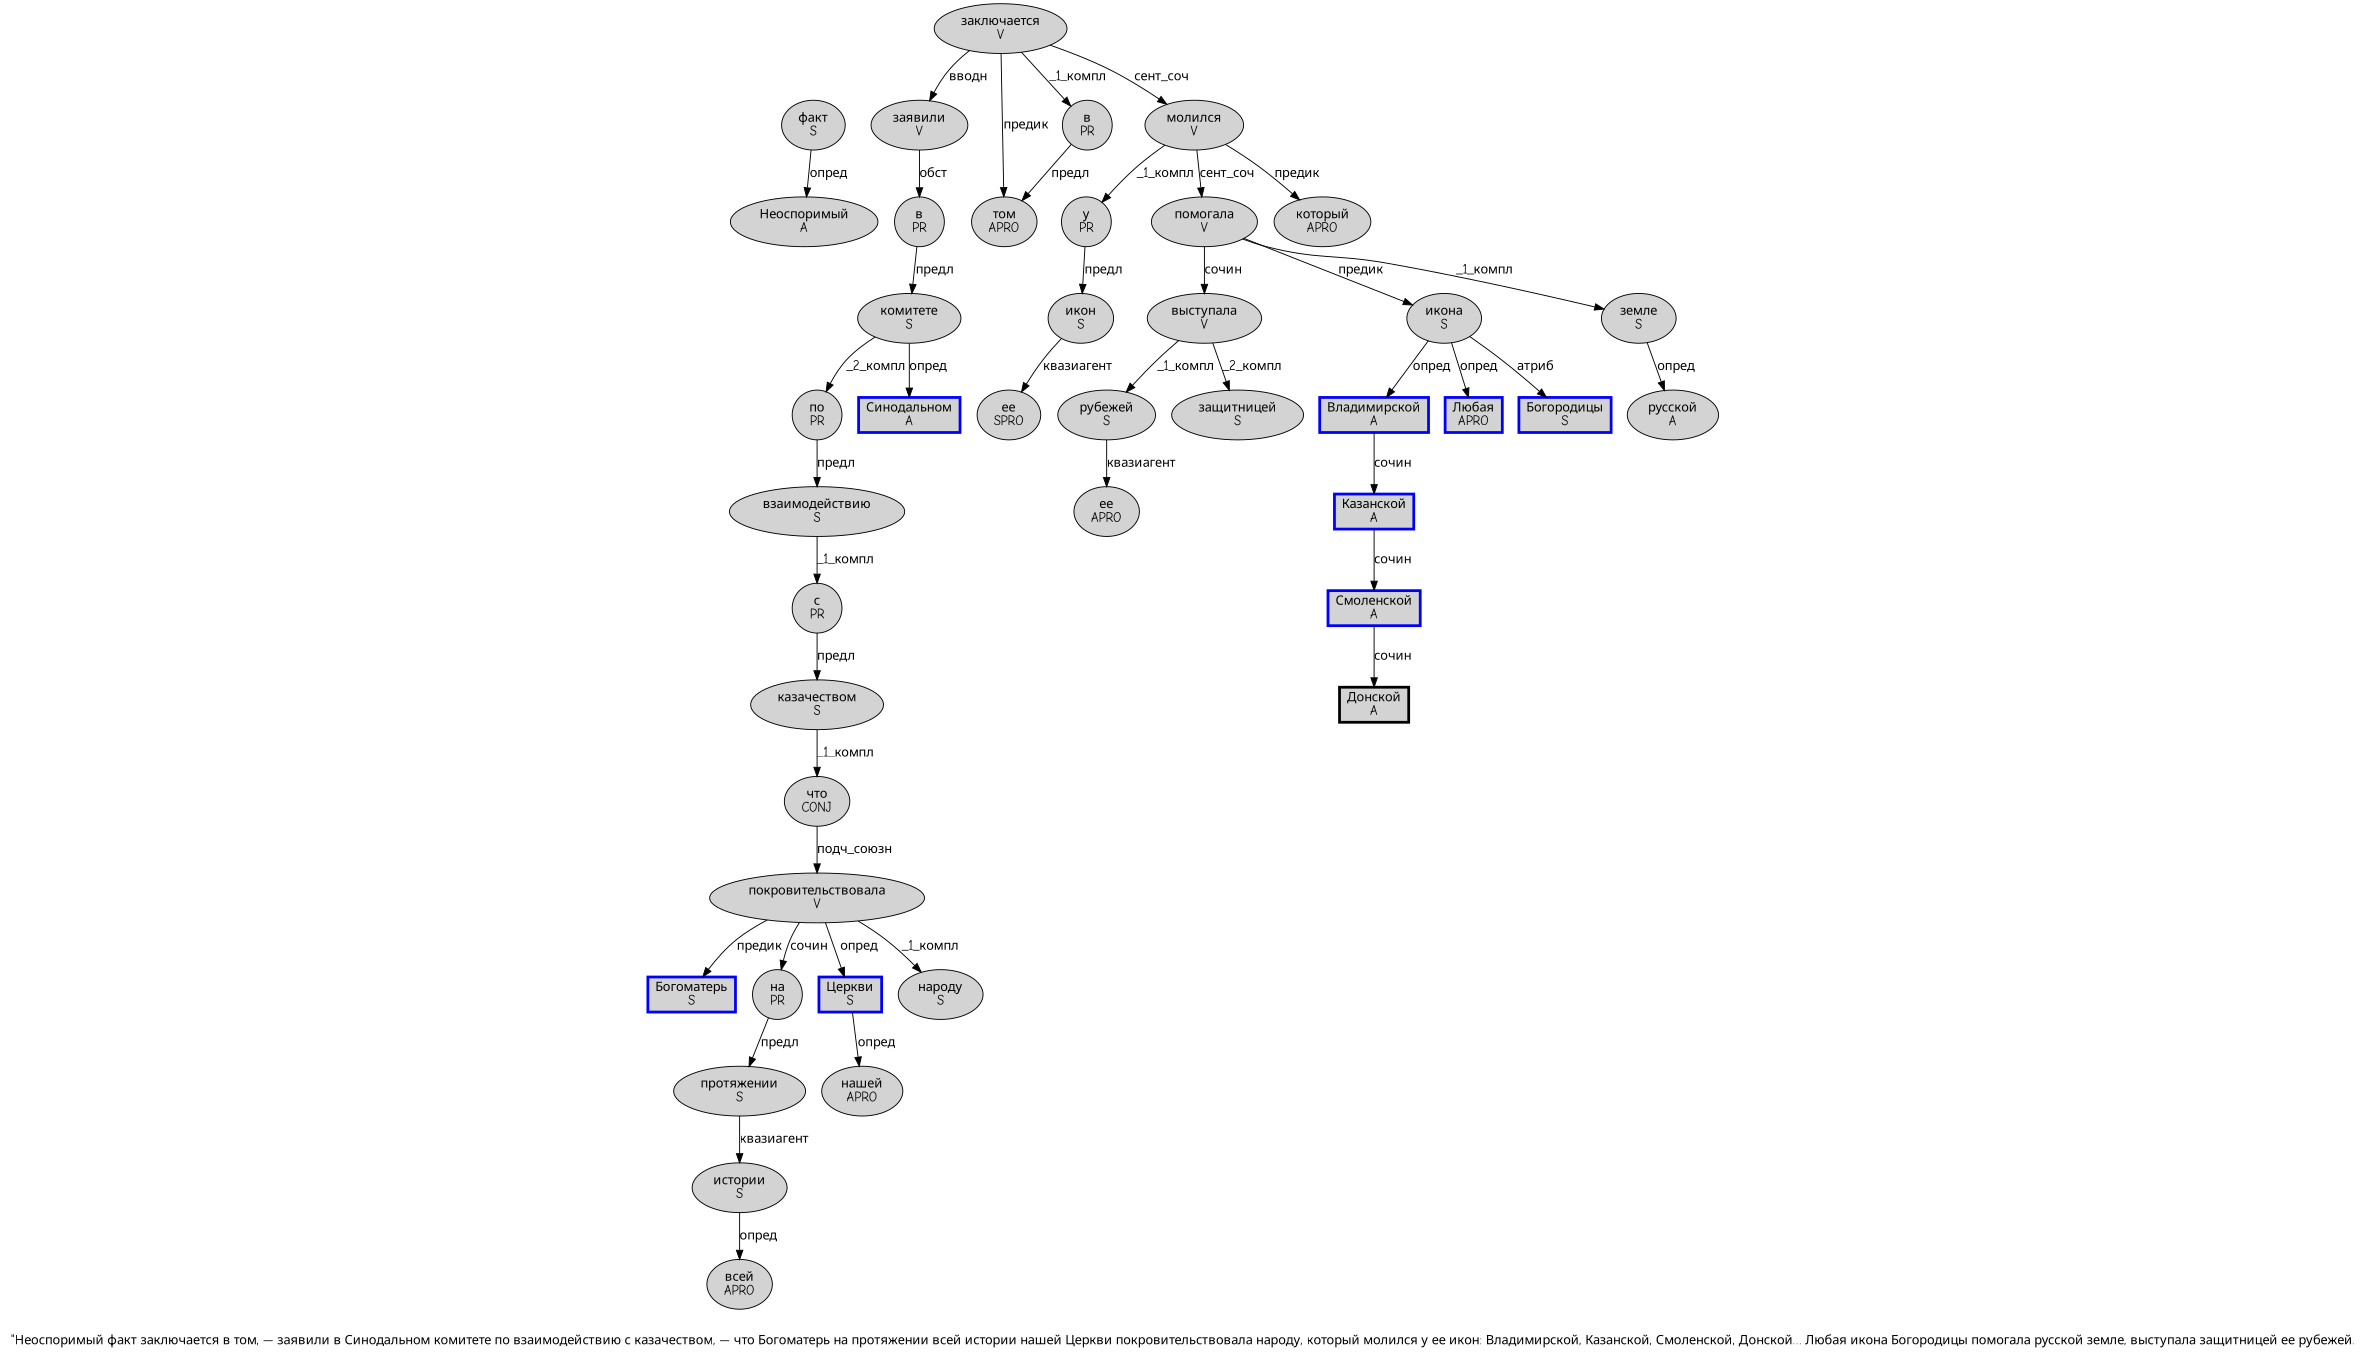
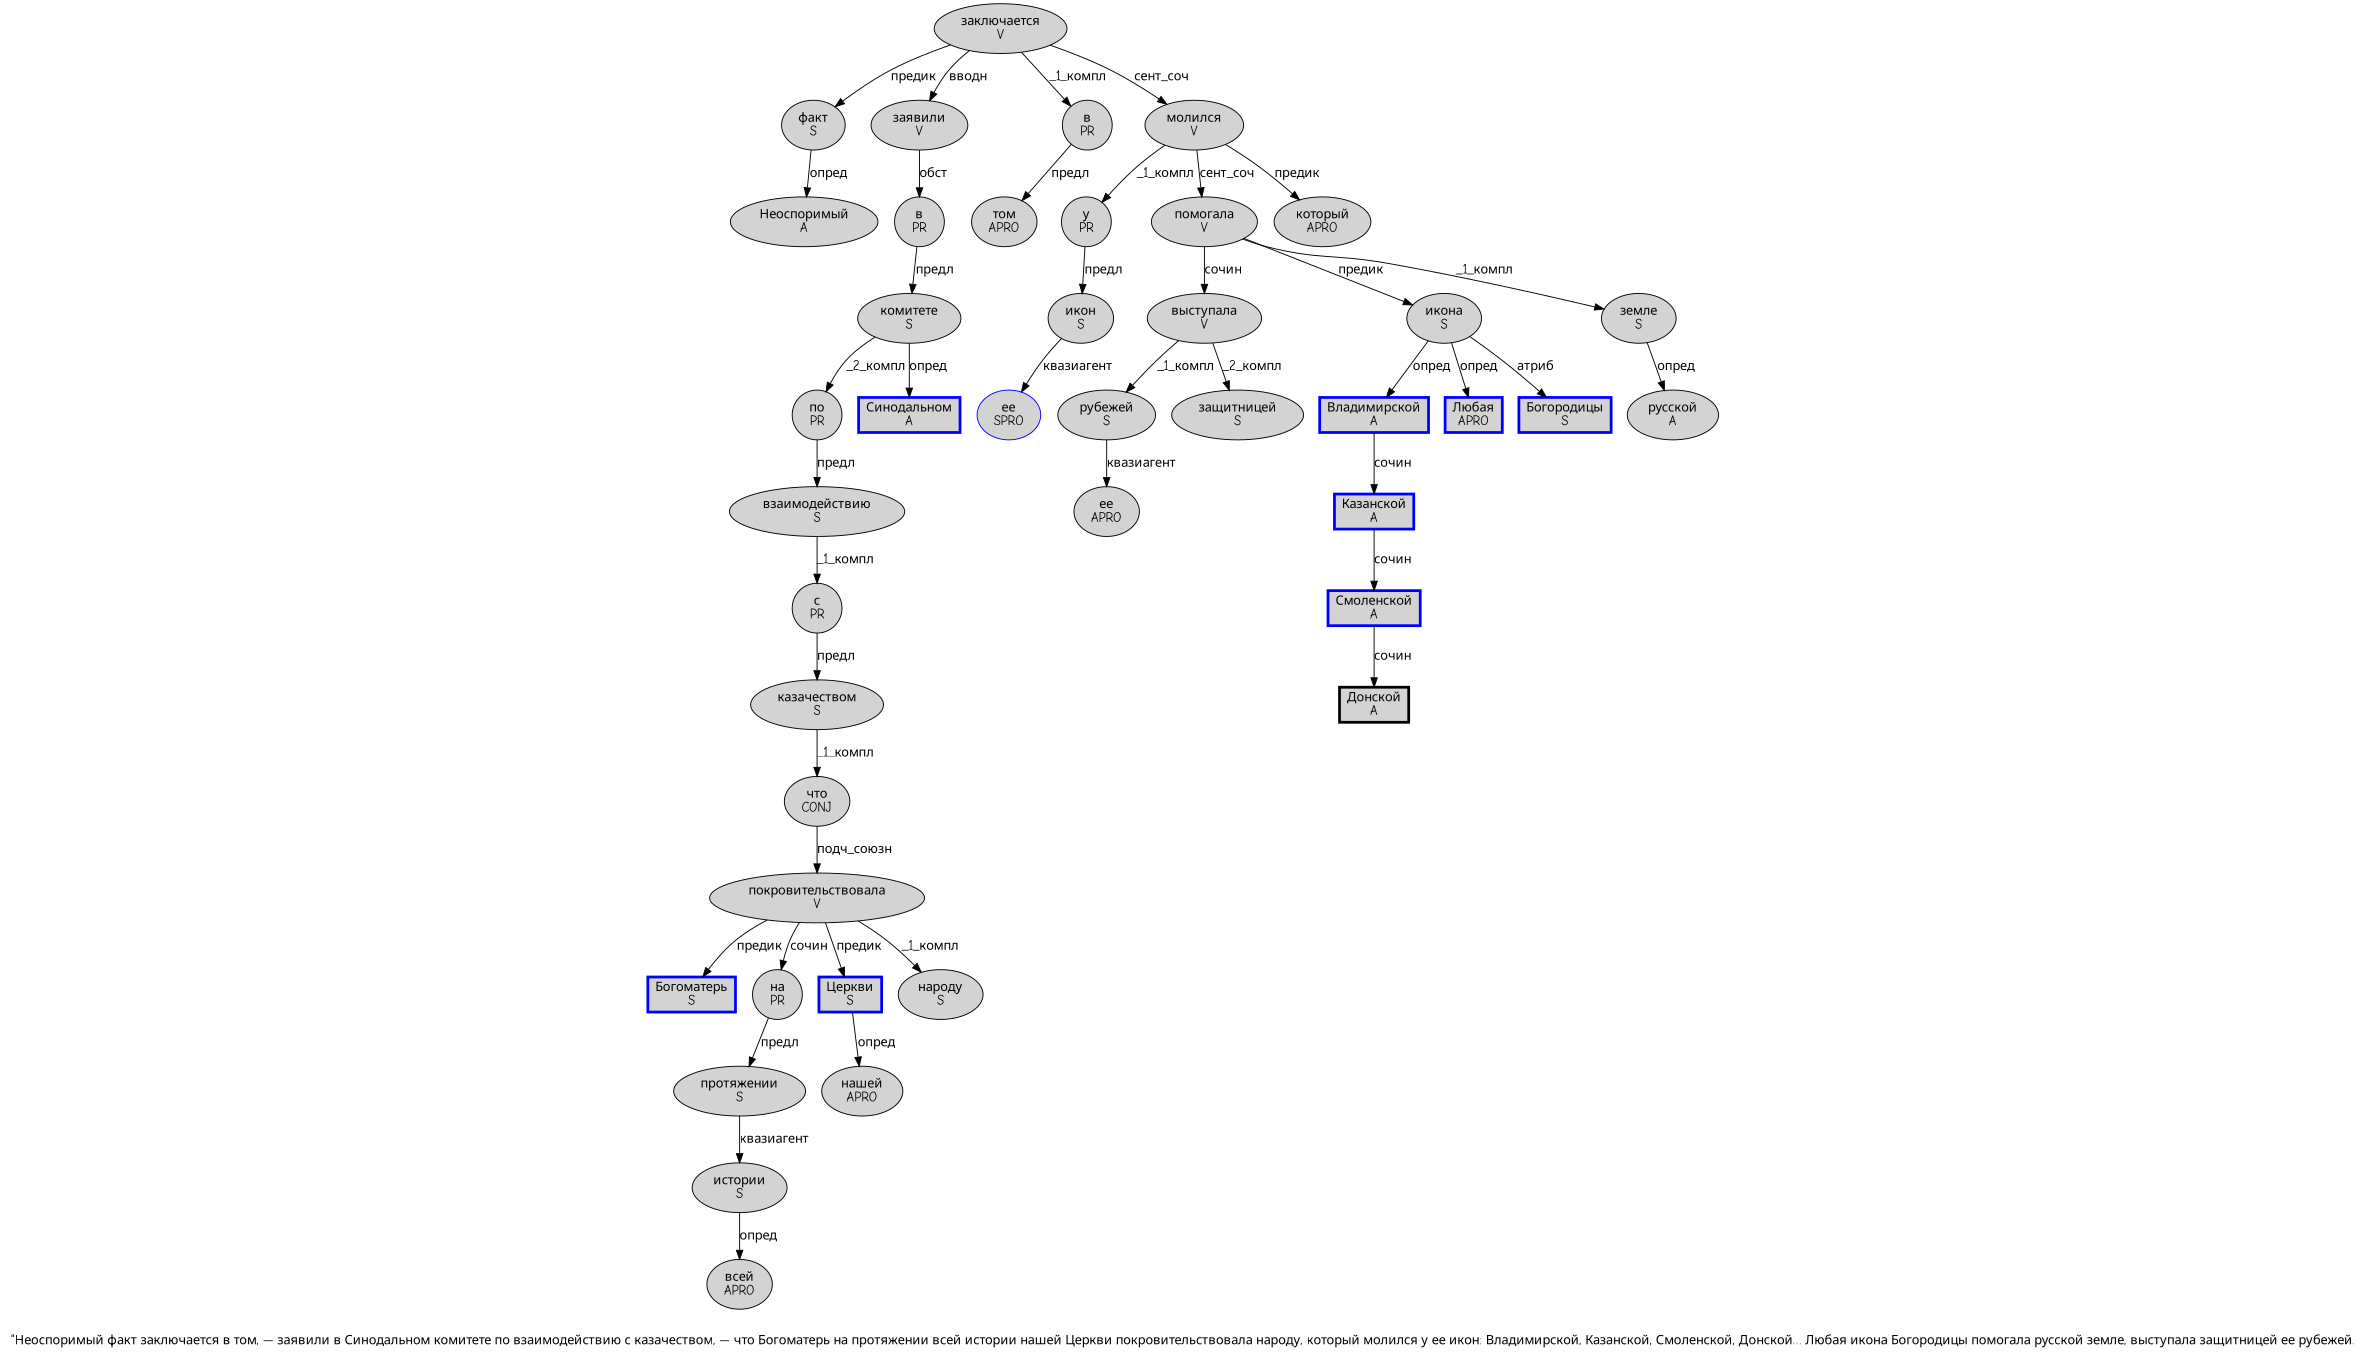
edge "заключается V" -> "том APRO": now "заключается V" -> "факт S"
node "ее SPRO": color black -> blue
edge "покровительствовала V" -> "Церкви S": label "опред" -> "предик"
